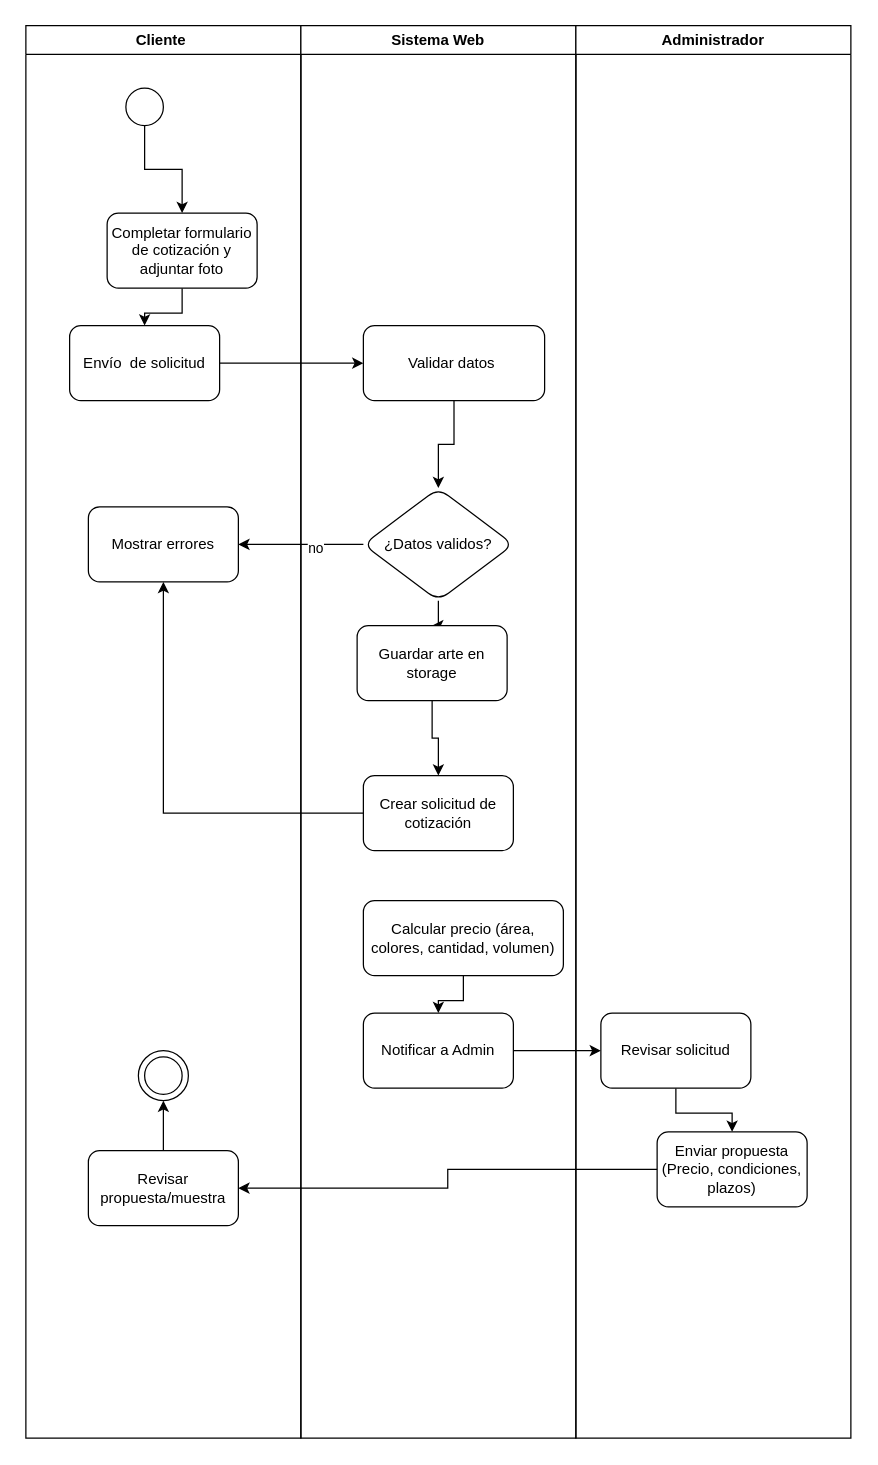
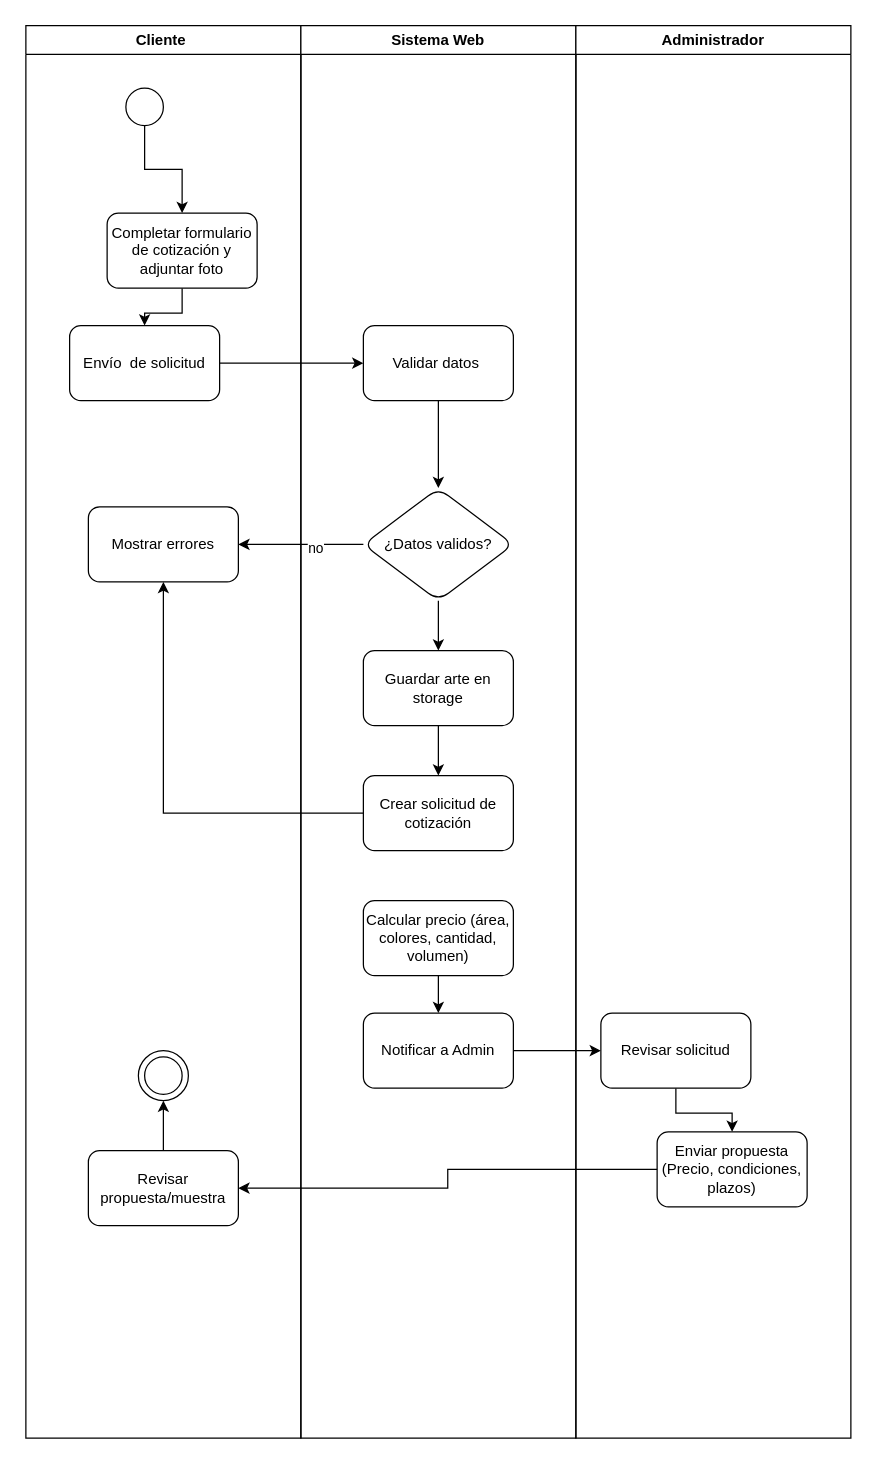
node "Validar datos": size 181x75 -> 150x75
node "Guardar arte en storage": moved (432, 663) -> (438, 688)
node "Calcular precio (área, colores, cantidad, volumen)": size 200x75 -> 150x75
